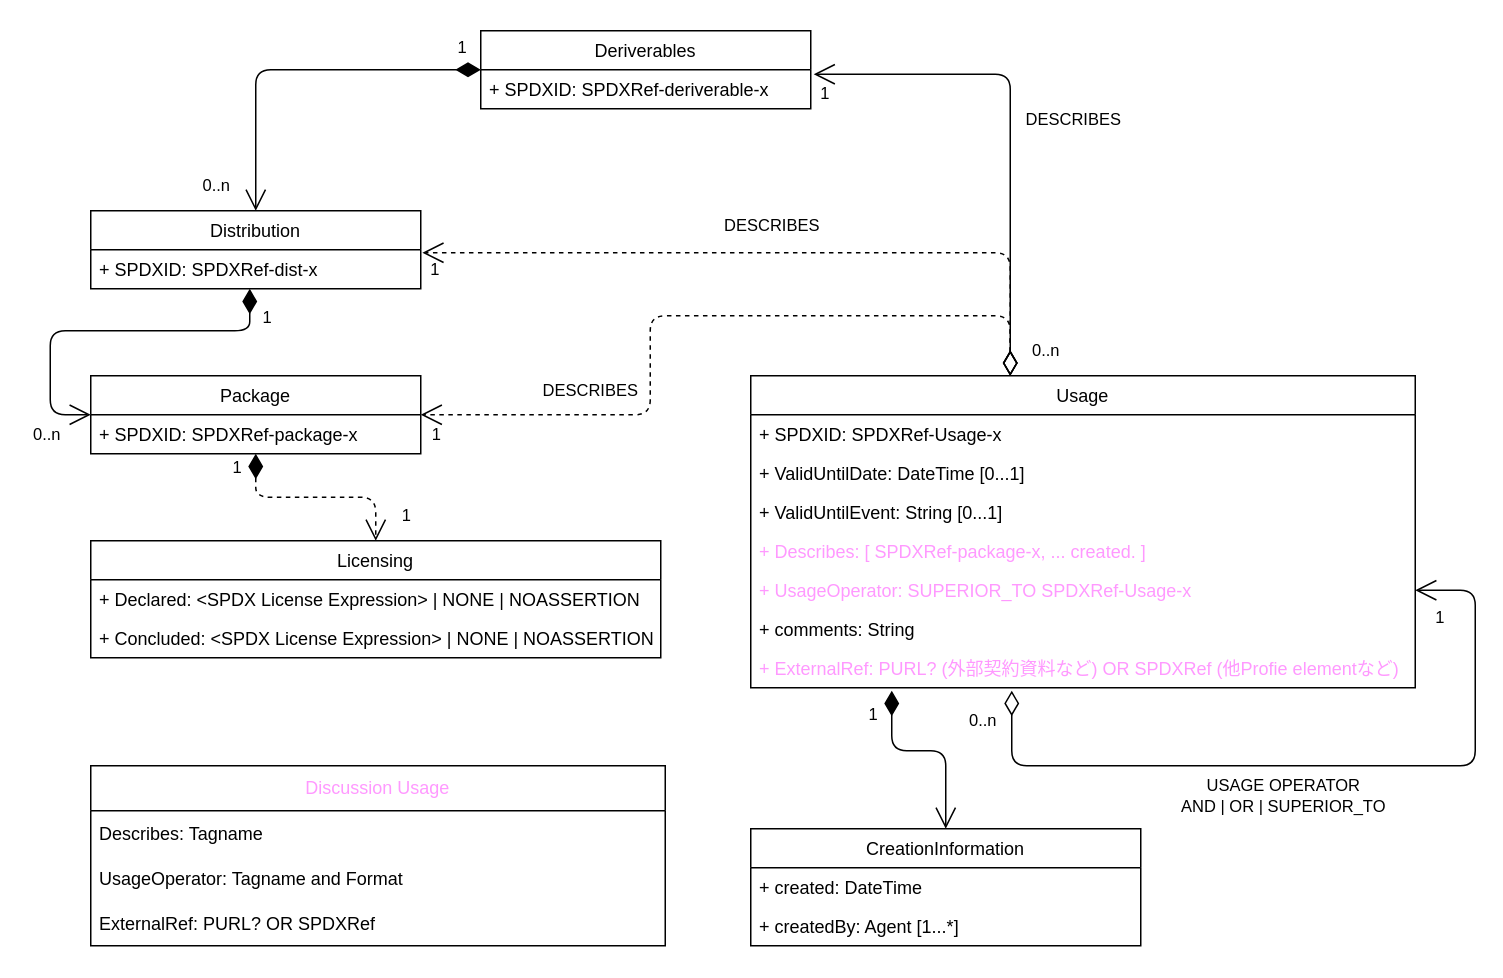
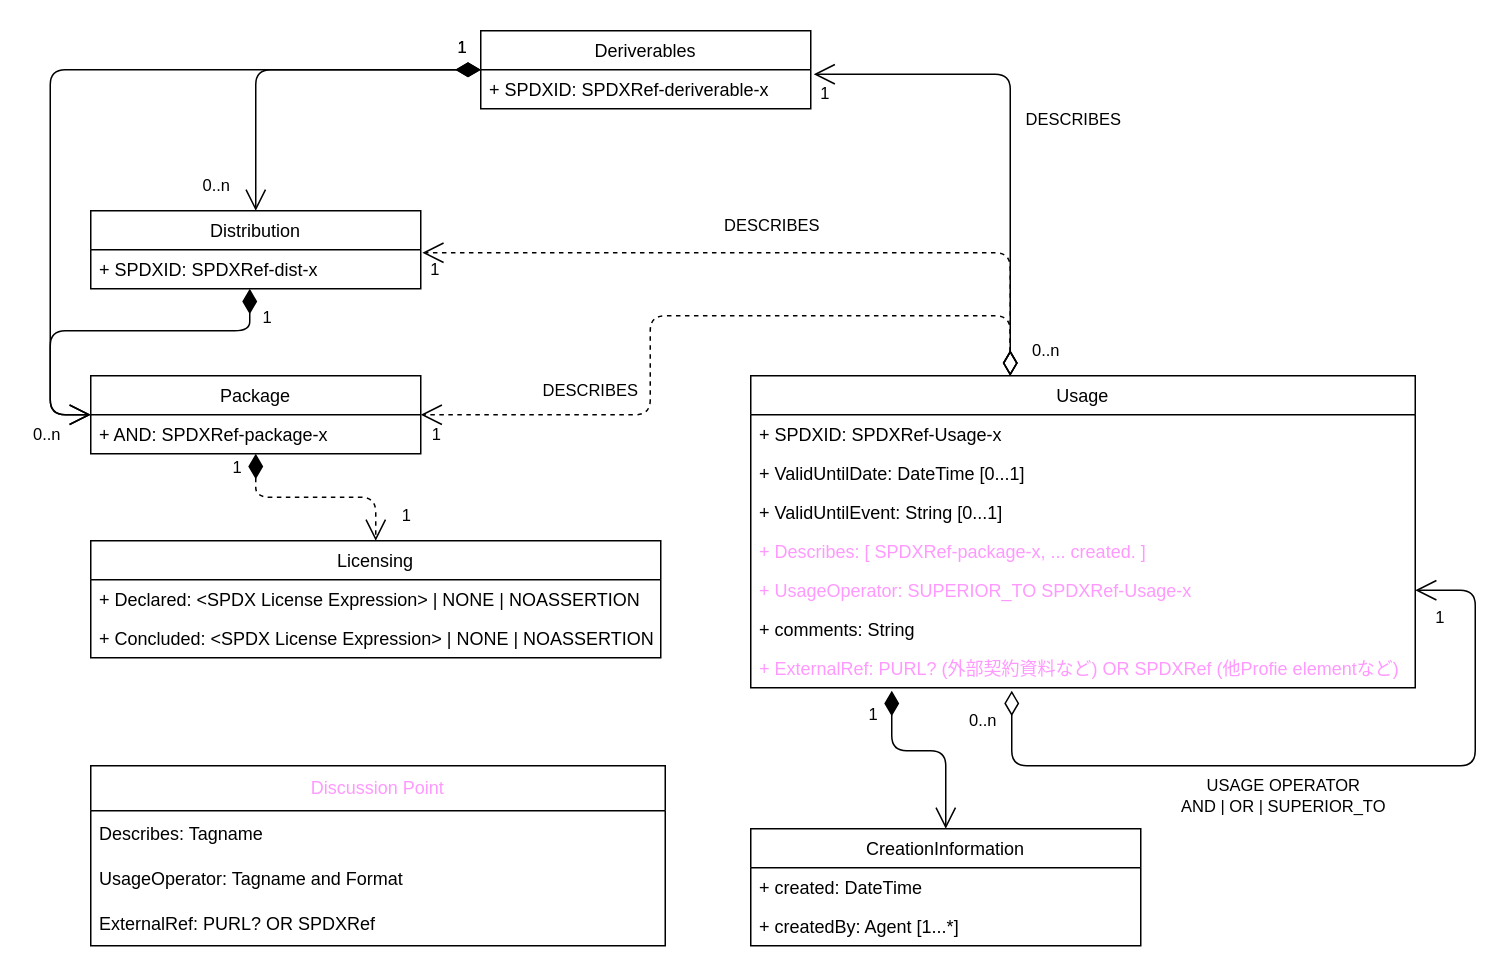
edge "Deriverables" -- "Package": added, label "1"
node "+ SPDXID: SPDXRef-package-x": label "+ SPDXID: SPDXRef-package-x" -> "+ AND: SPDXRef-package-x"
node "Discussion Usage": label "Discussion Usage" -> "Discussion Point"
